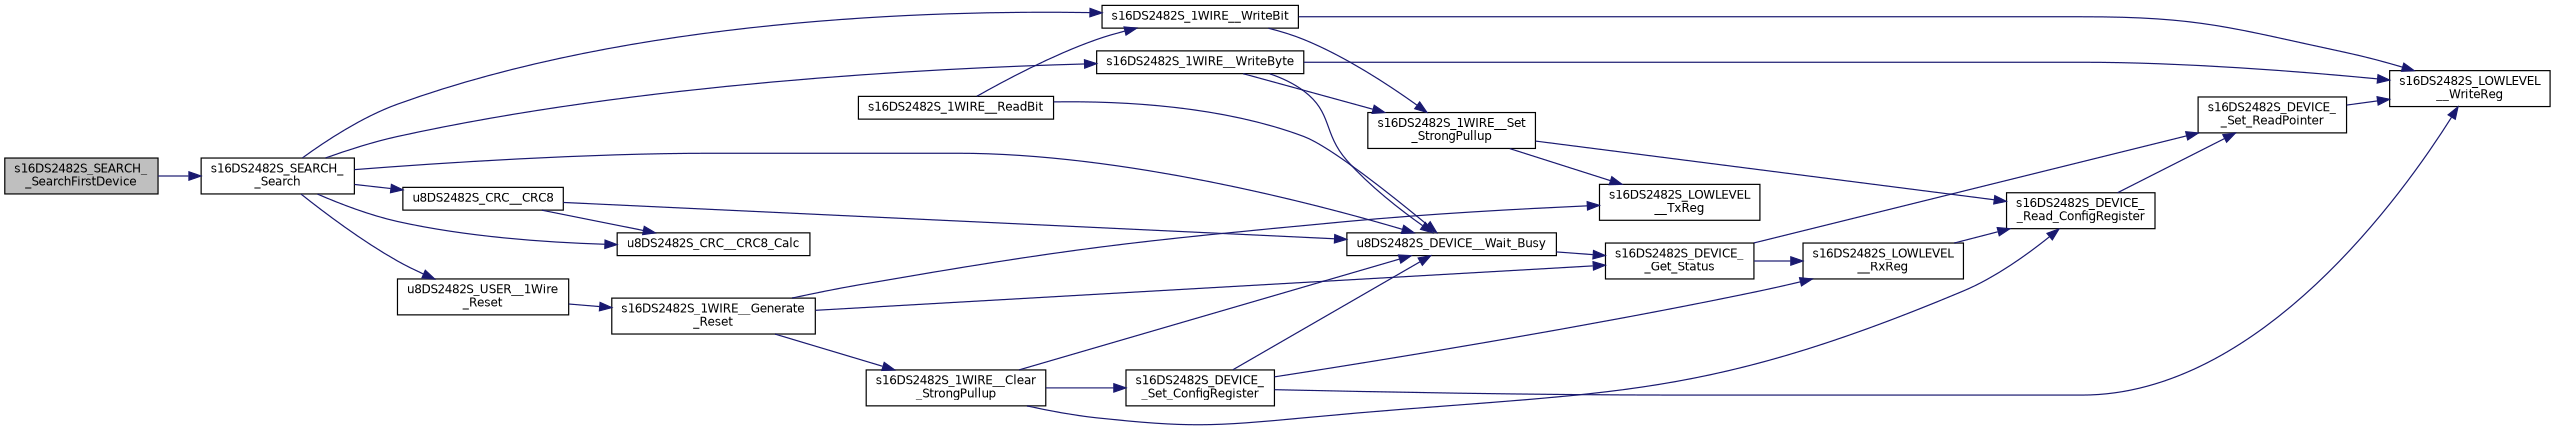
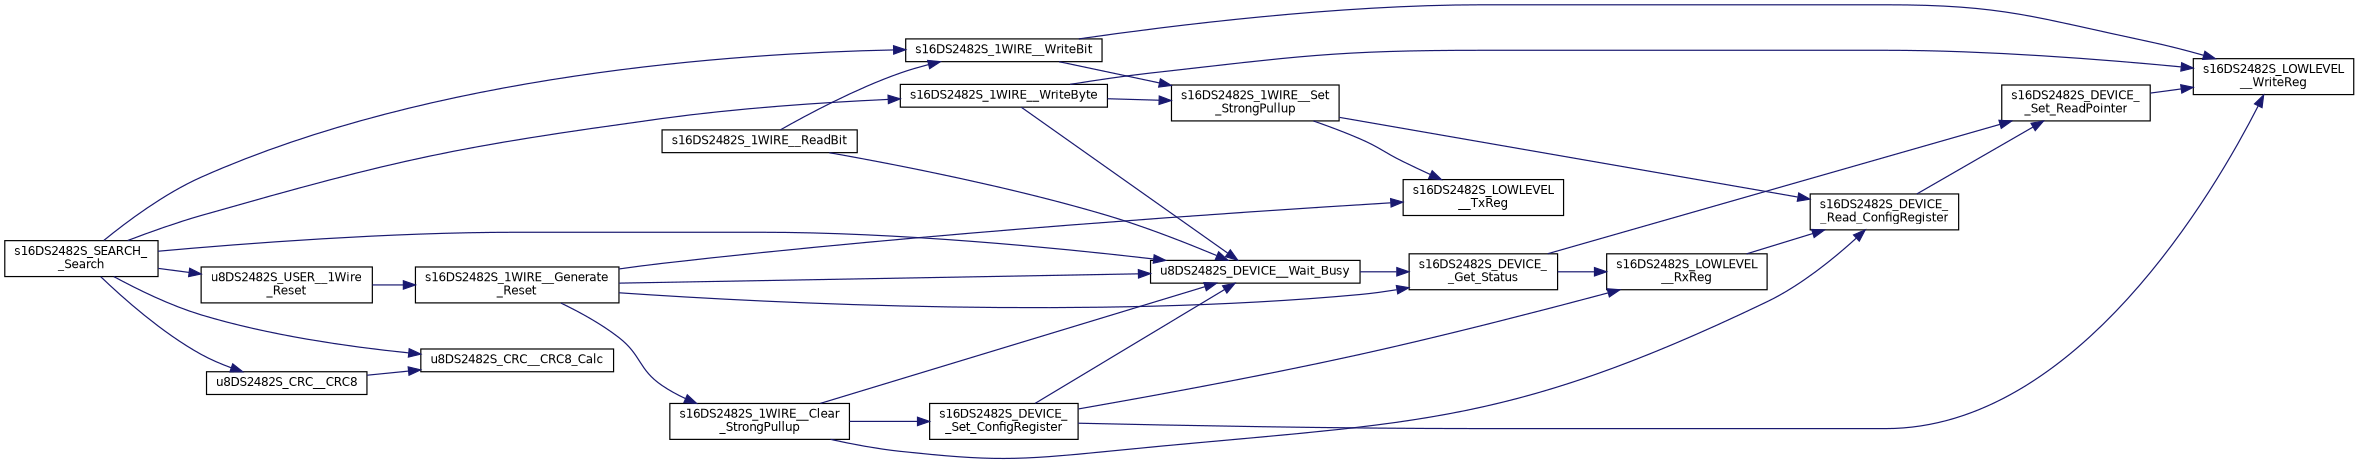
node "s16DS2482S_SEARCH_ _SearchFirstDevice": removed
edge "u8DS2482S_CRC__CRC8" -> "u8DS2482S_DEVICE__Wait_Busy": now "s16DS2482S_1WIRE__Generate _Reset" -> "u8DS2482S_DEVICE__Wait_Busy"
